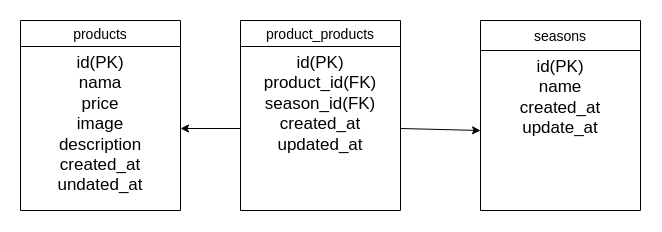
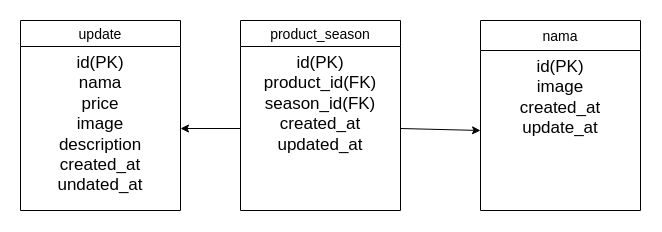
node "products": label "products" -> "update"
node "product_products": label "product_products" -> "product_season"
node "seasons": label "seasons" -> "nama"
node "id(PK) name created_at update_at": label "id(PK) name created_at update_at" -> "id(PK) image created_at update_at"
